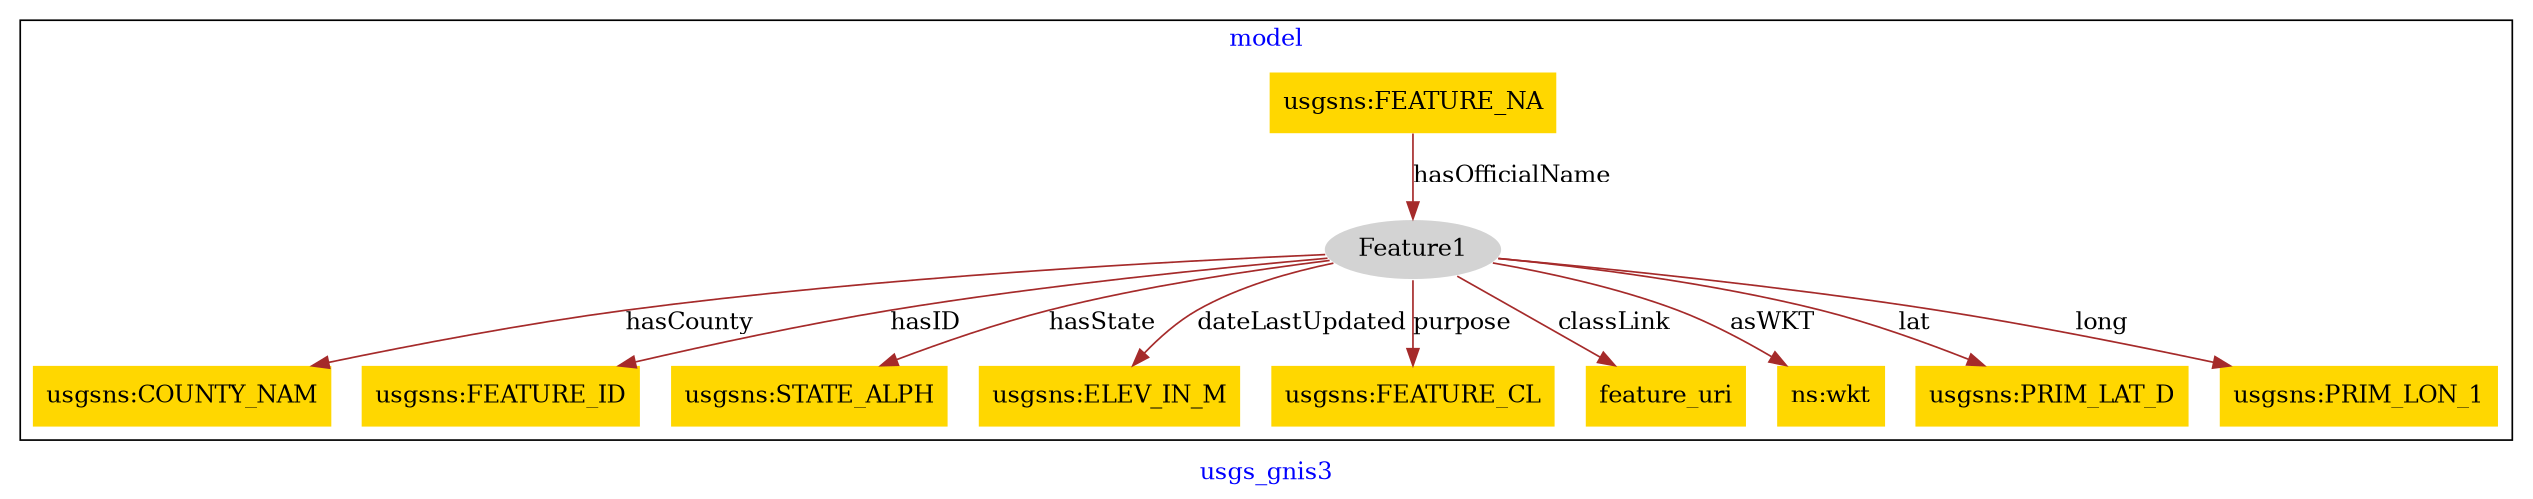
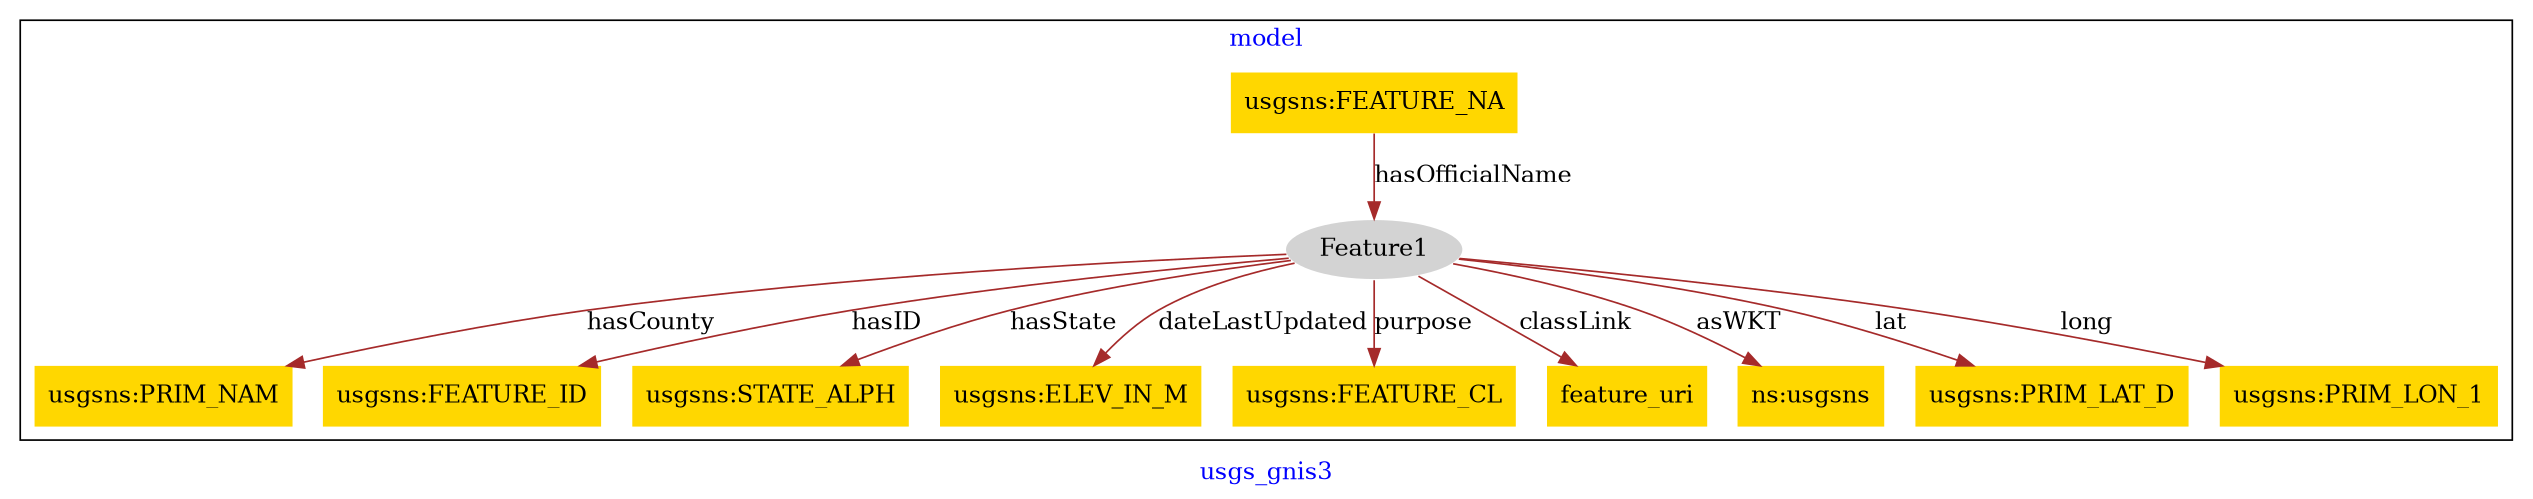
node "usgsns:COUNTY_NAM": label "usgsns:COUNTY_NAM" -> "usgsns:PRIM_NAM"
node "ns:wkt": label "ns:wkt" -> "ns:usgsns"
